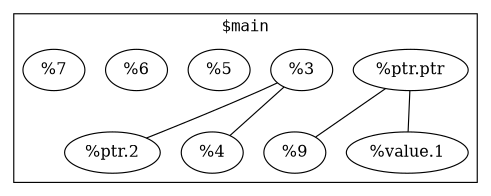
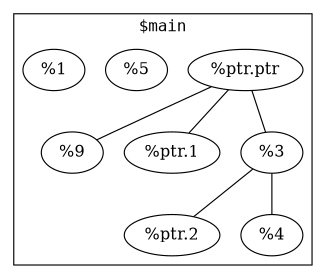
node "%7": removed
node "%6": label "%6" -> "%1"
edge "%ptr.ptr" -- "%3": added
node "%value.1": label "%value.1" -> "%ptr.1"
